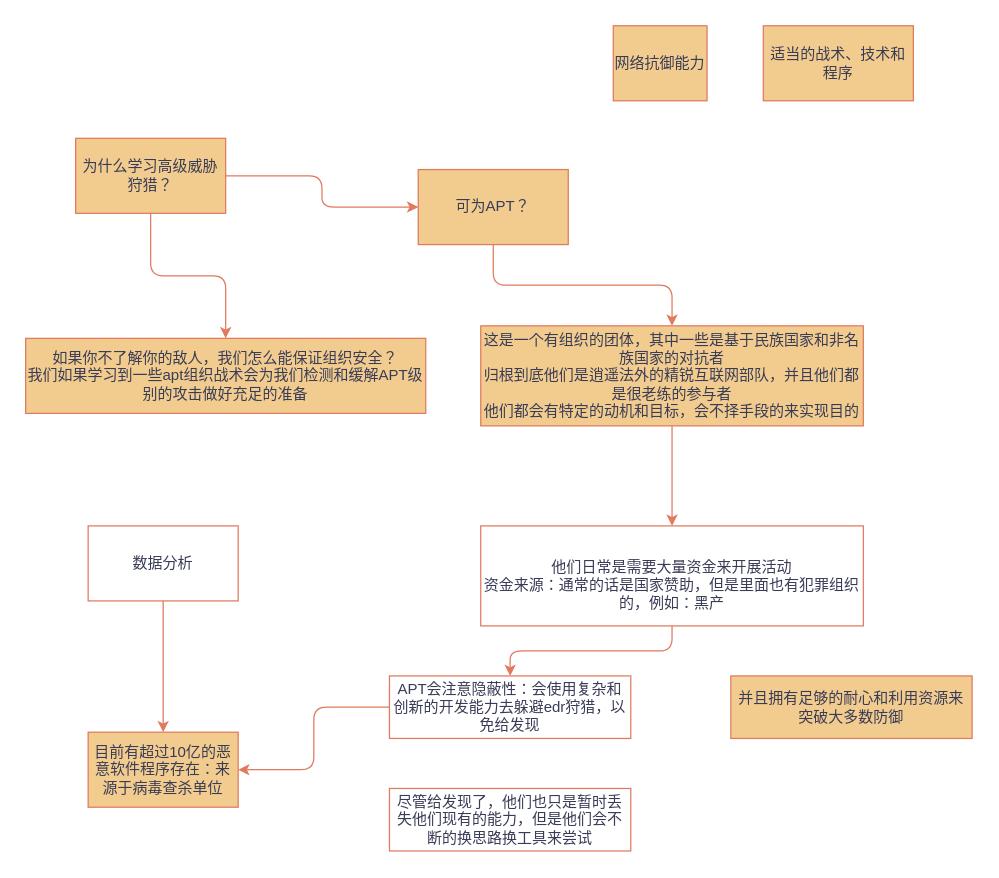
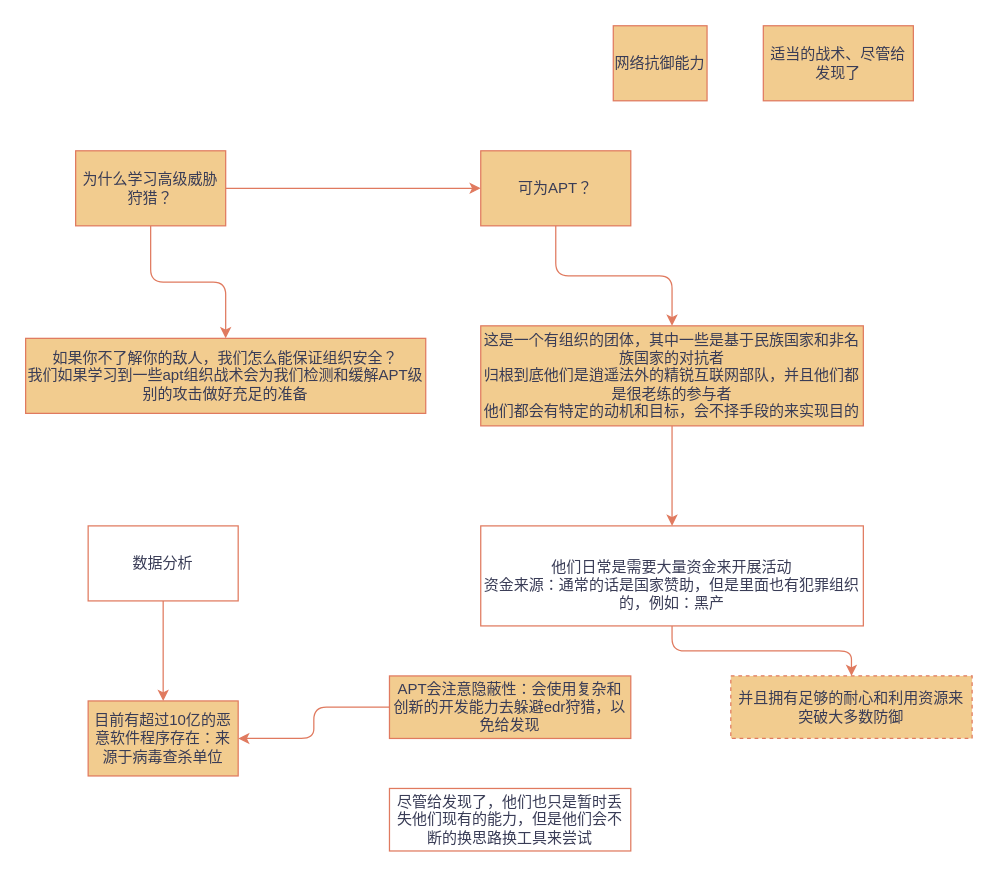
node "适当的战术、技术和程序": label "适当的战术、技术和程序" -> "适当的战术、尽管给发现了"
node "为什么学习高级威胁狩猎？": moved (151, 176) -> (151, 188)
node "可为APT？": moved (493, 207) -> (556, 188)
edge "他们日常是需要大量资金来开展活动 资金来源：通常的话是国家赞助，但是里面也有犯罪组织的，例如：黑产" -> "APT会注意隐蔽性：会使用复杂和创新的开发能力去躲避edr狩猎，以免给发现": removed
edge "他们日常是需要大量资金来开展活动 资金来源：通常的话是国家赞助，但是里面也有犯罪组织的，例如：黑产" -> "并且拥有足够的耐心和利用资源来突破大多数防御": added
node "APT会注意隐蔽性：会使用复杂和创新的开发能力去躲避edr狩猎，以免给发现": fillcolor #ffffff -> #f2cc8f
node "并且拥有足够的耐心和利用资源来突破大多数防御": style solid -> dashed
node "目前有超过10亿的恶意软件程序存在：来源于病毒查杀单位": moved (163, 769) -> (163, 738)
